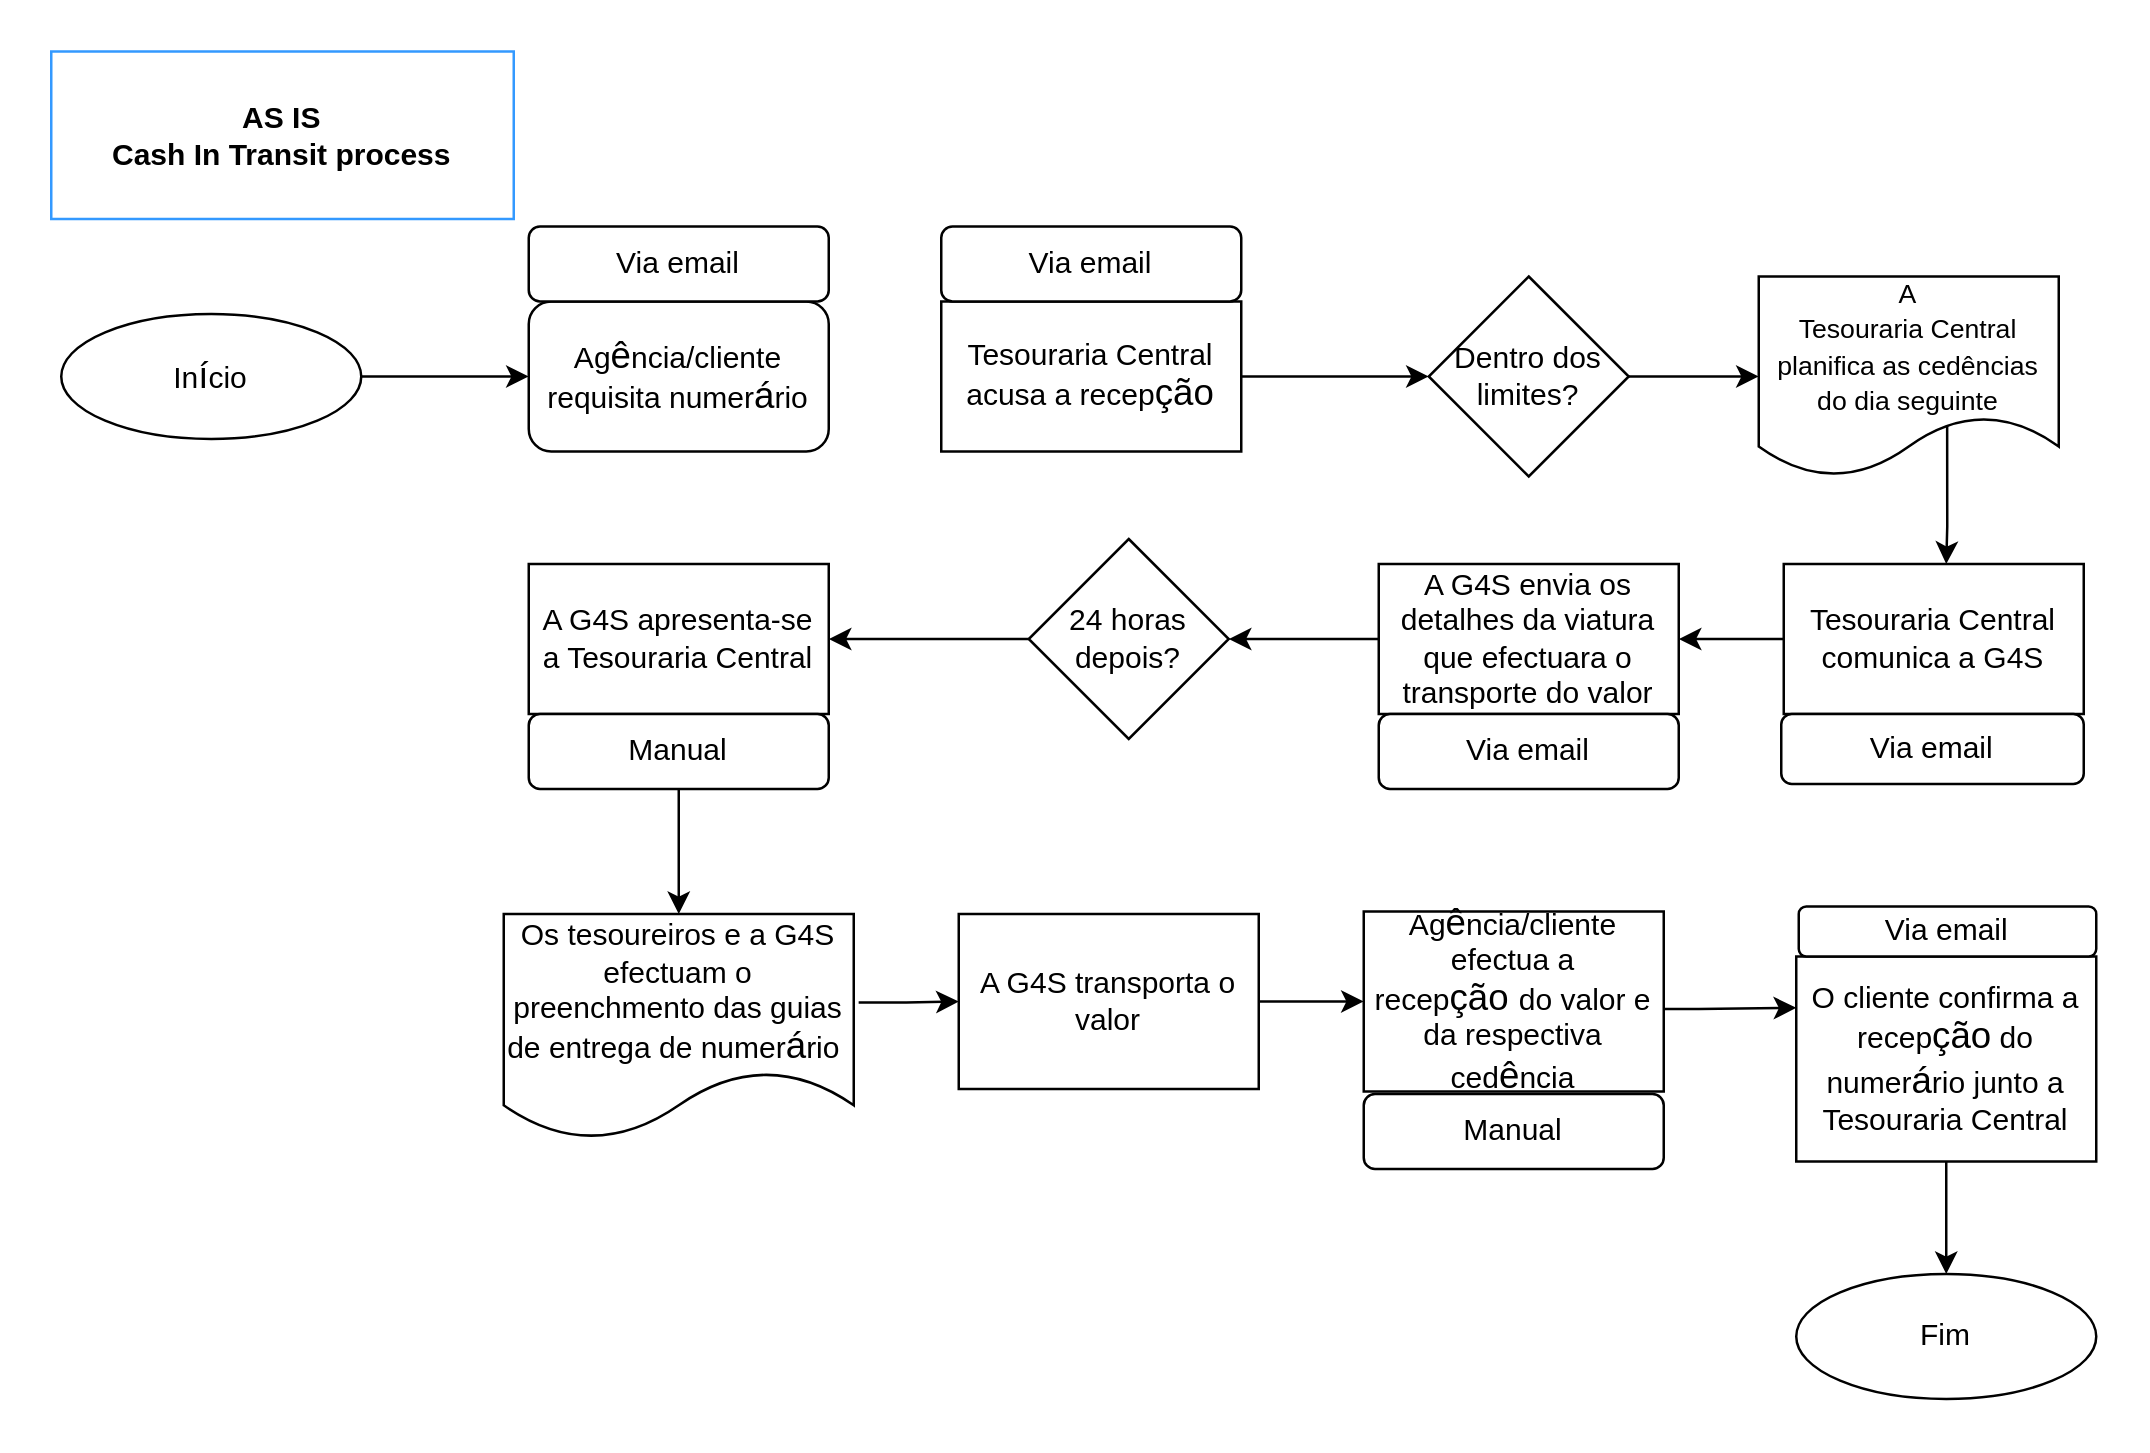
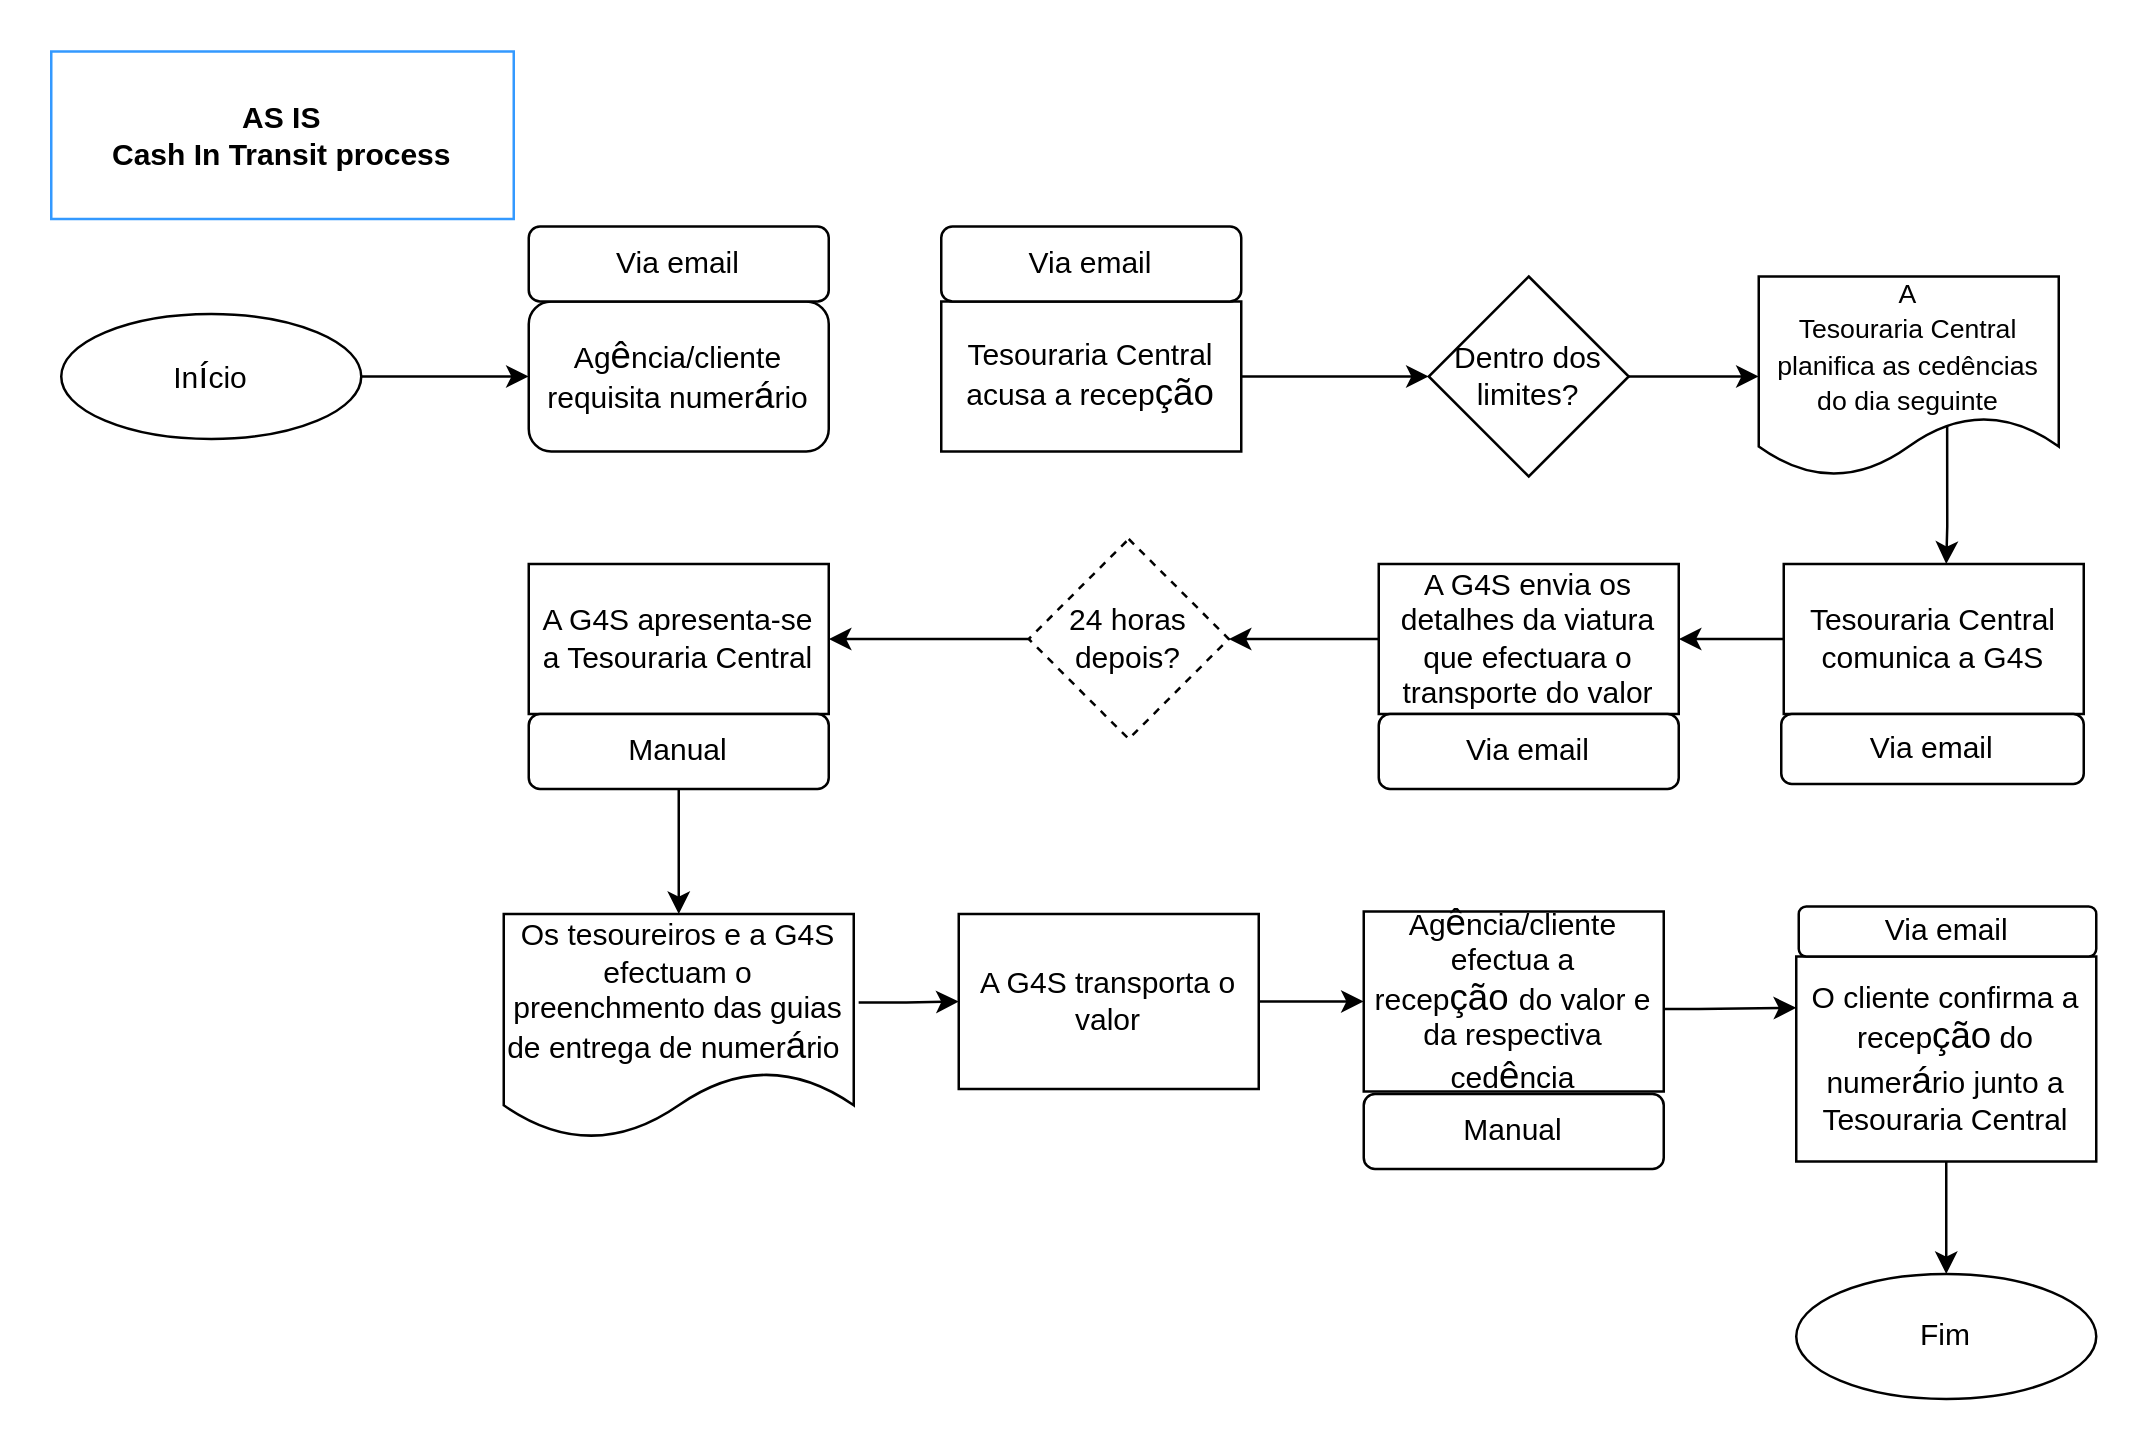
node "24 horas depois?": style solid -> dashed
